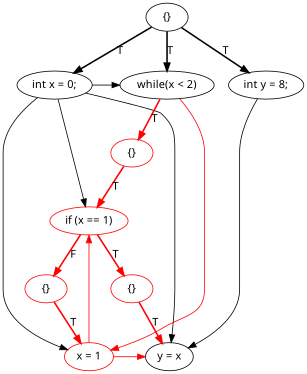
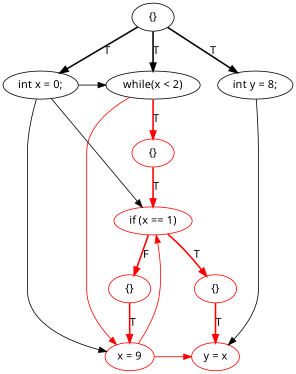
edge "int x = 0;" -> "y = x": removed
node "x = 1": label "x = 1" -> "x = 9"
node "y = x": color black -> red
